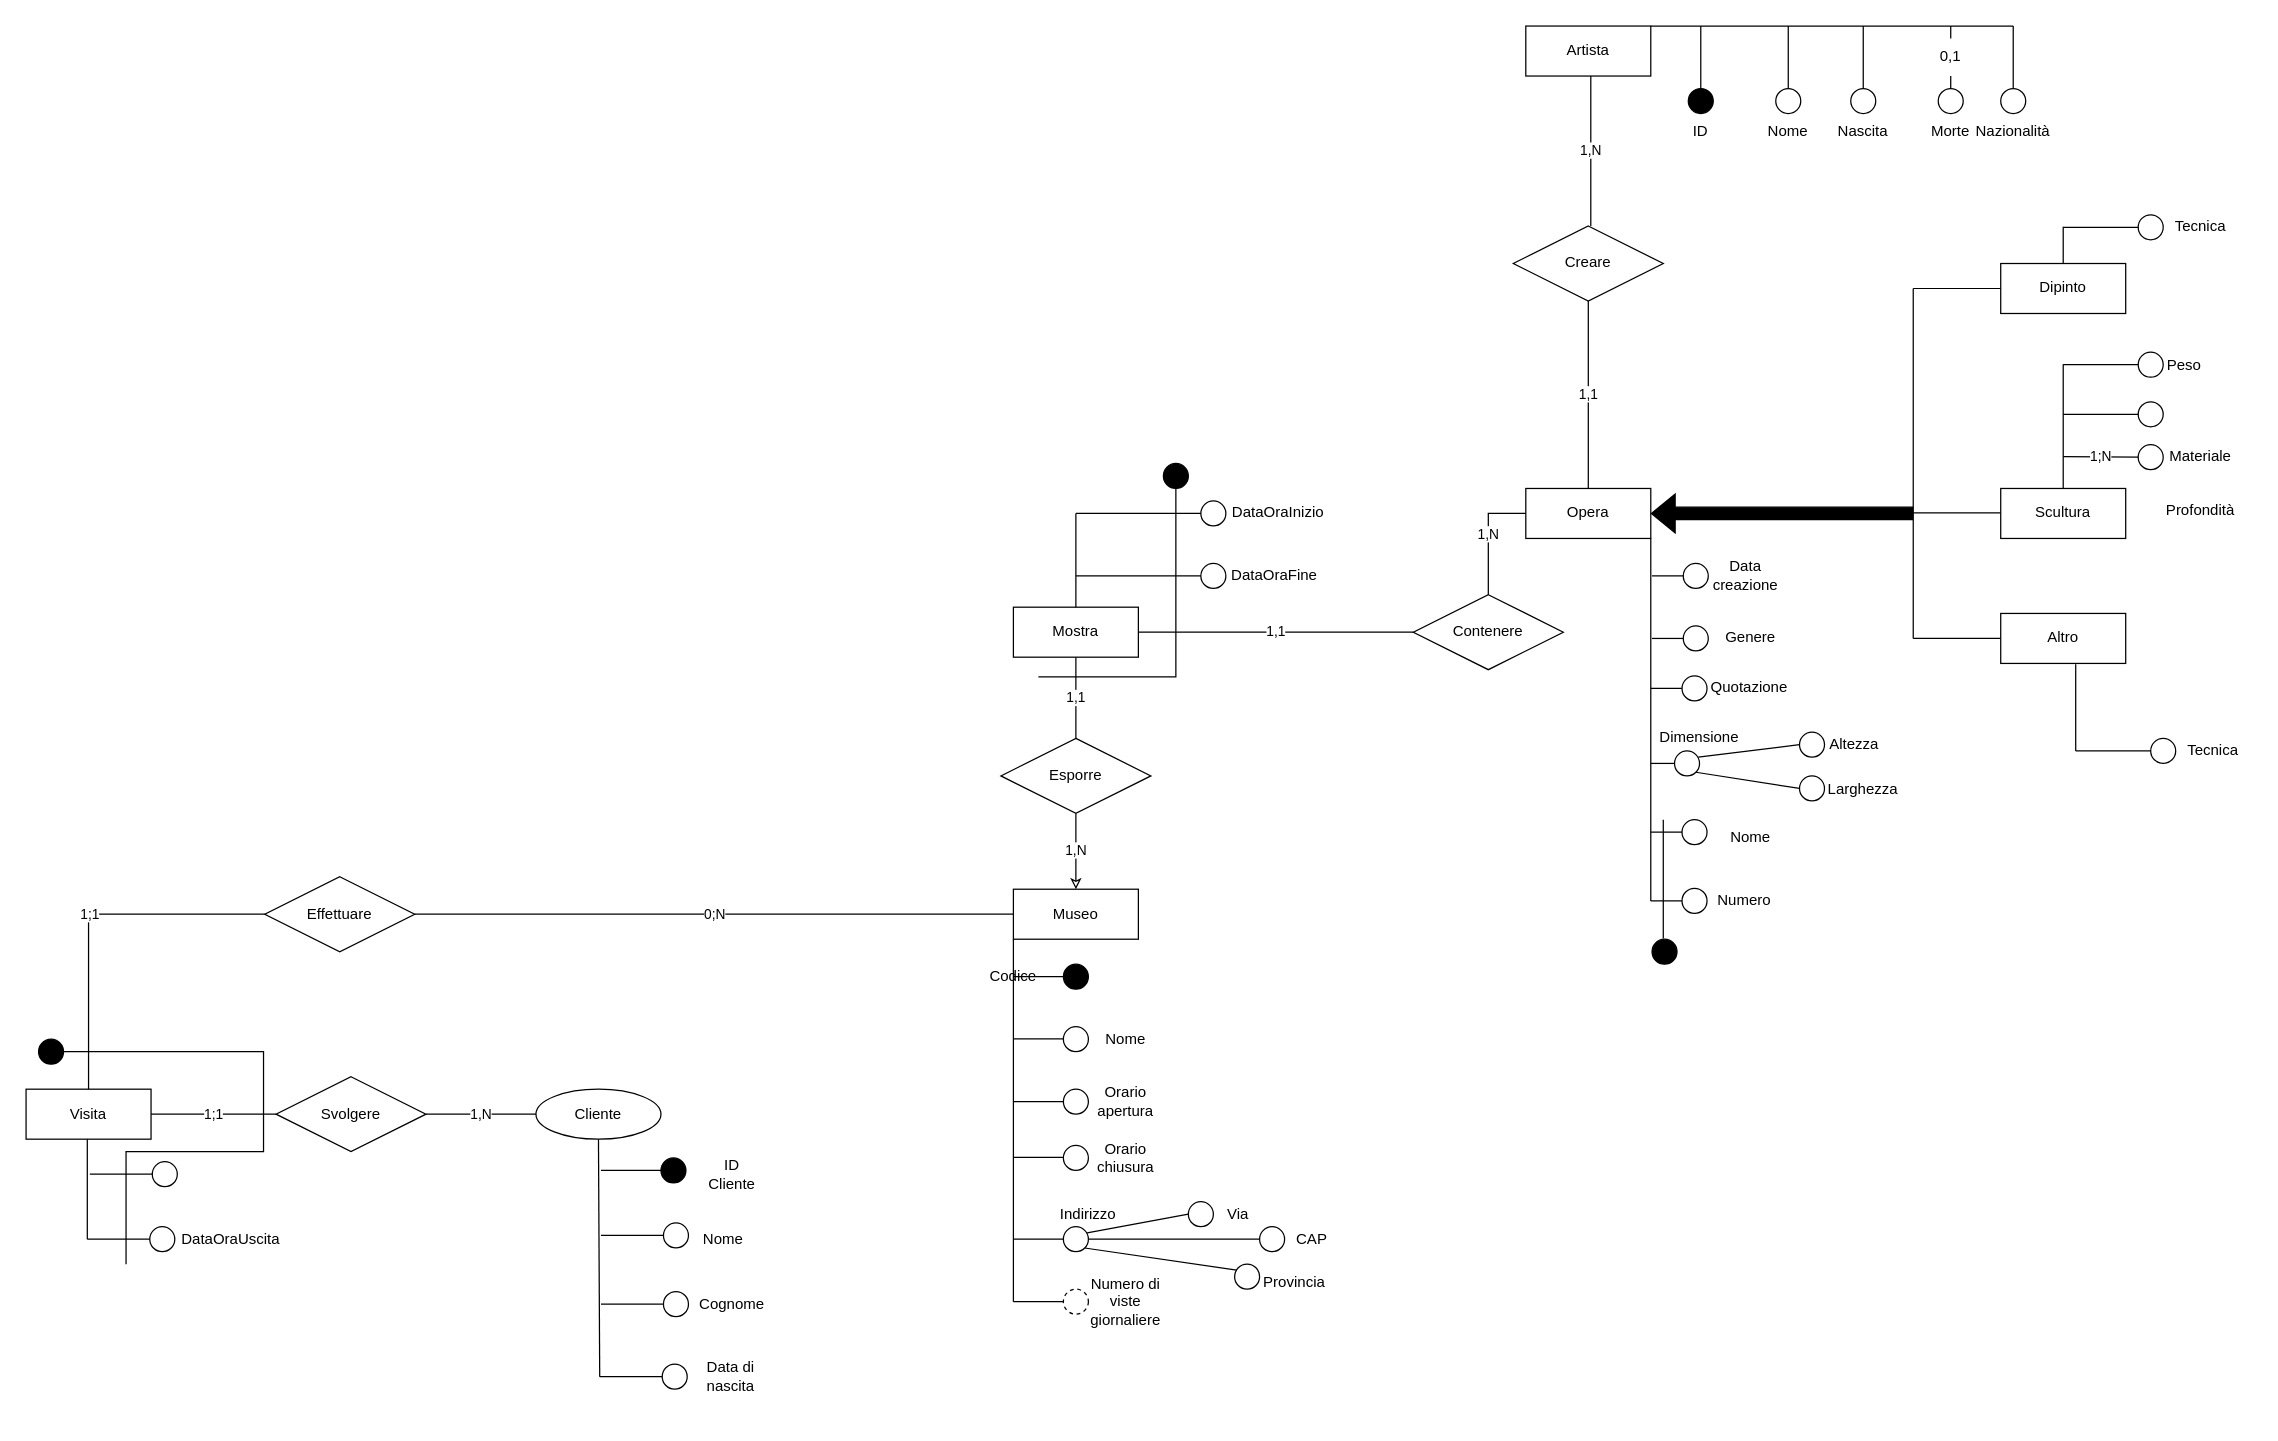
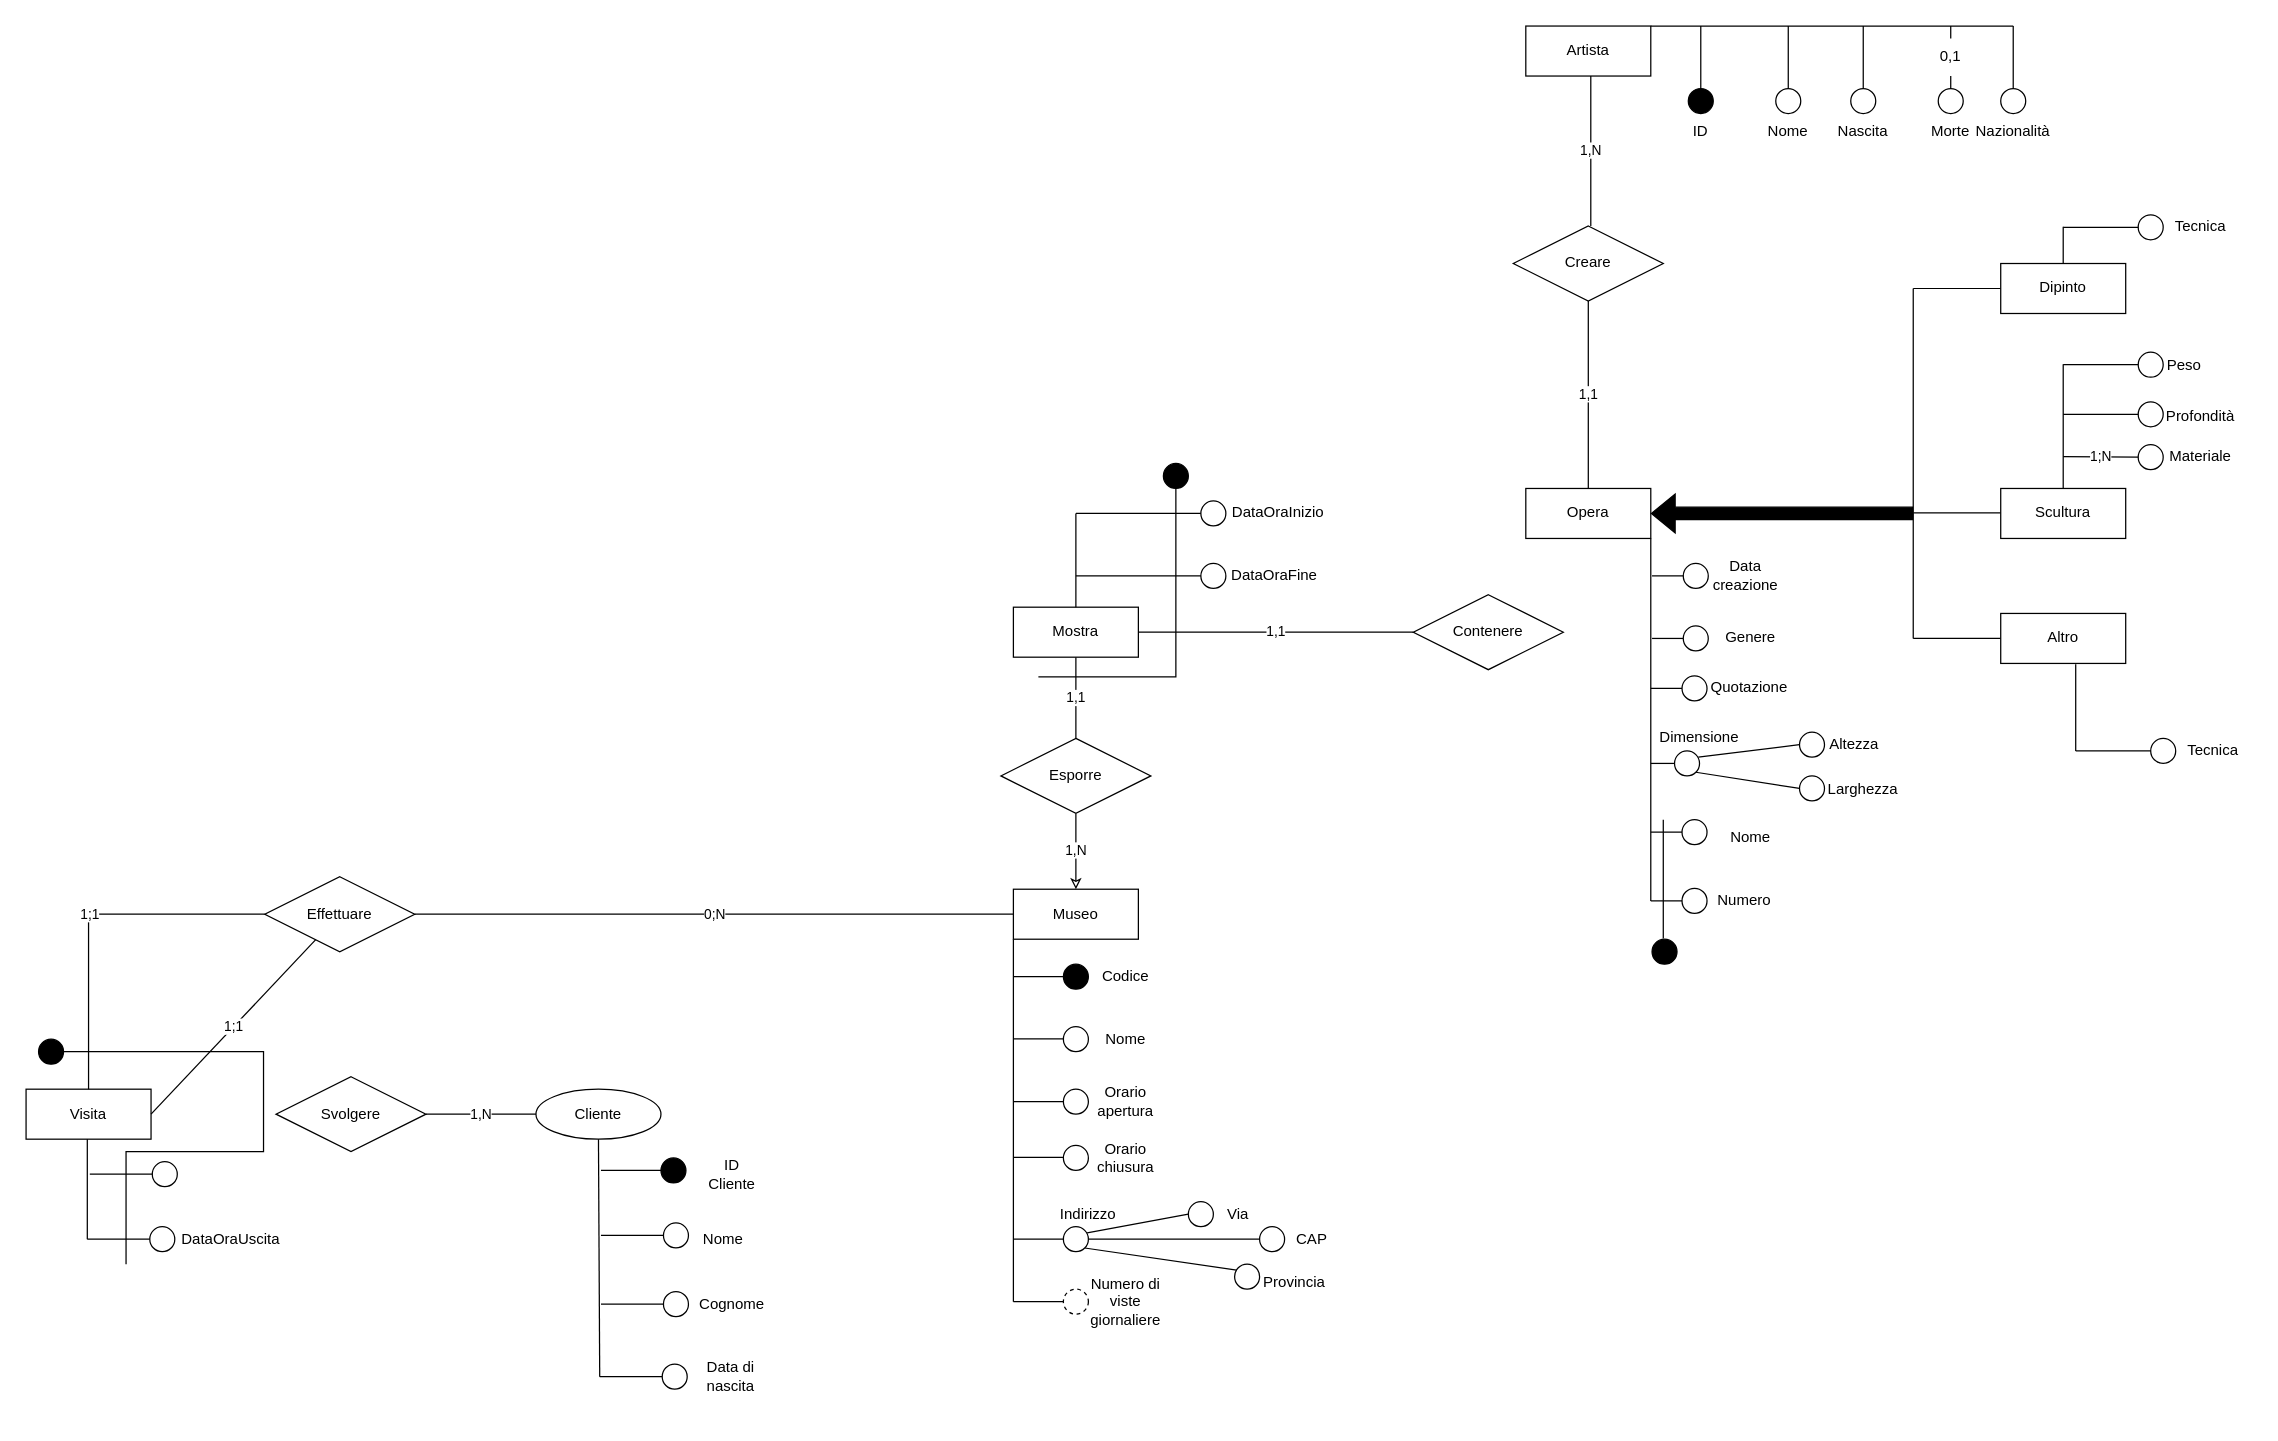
node "Profondità": moved (2201, 511) -> (2201, 417)
edge "Opera" -- "Contenere": removed, label "1,N"
node "Codice": moved (1013, 977) -> (1126, 977)
edge "Visita" -- "Svolgere": now "Visita" -- "Effettuare"
